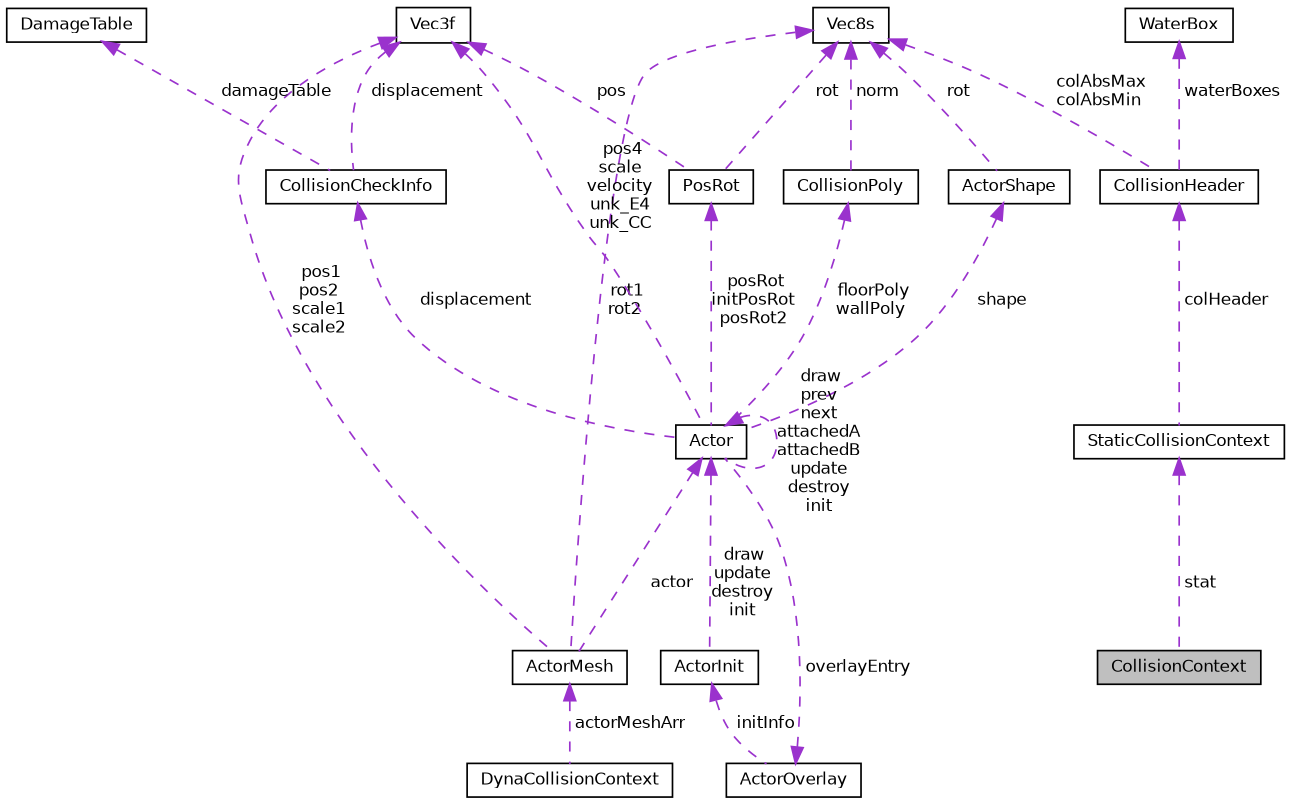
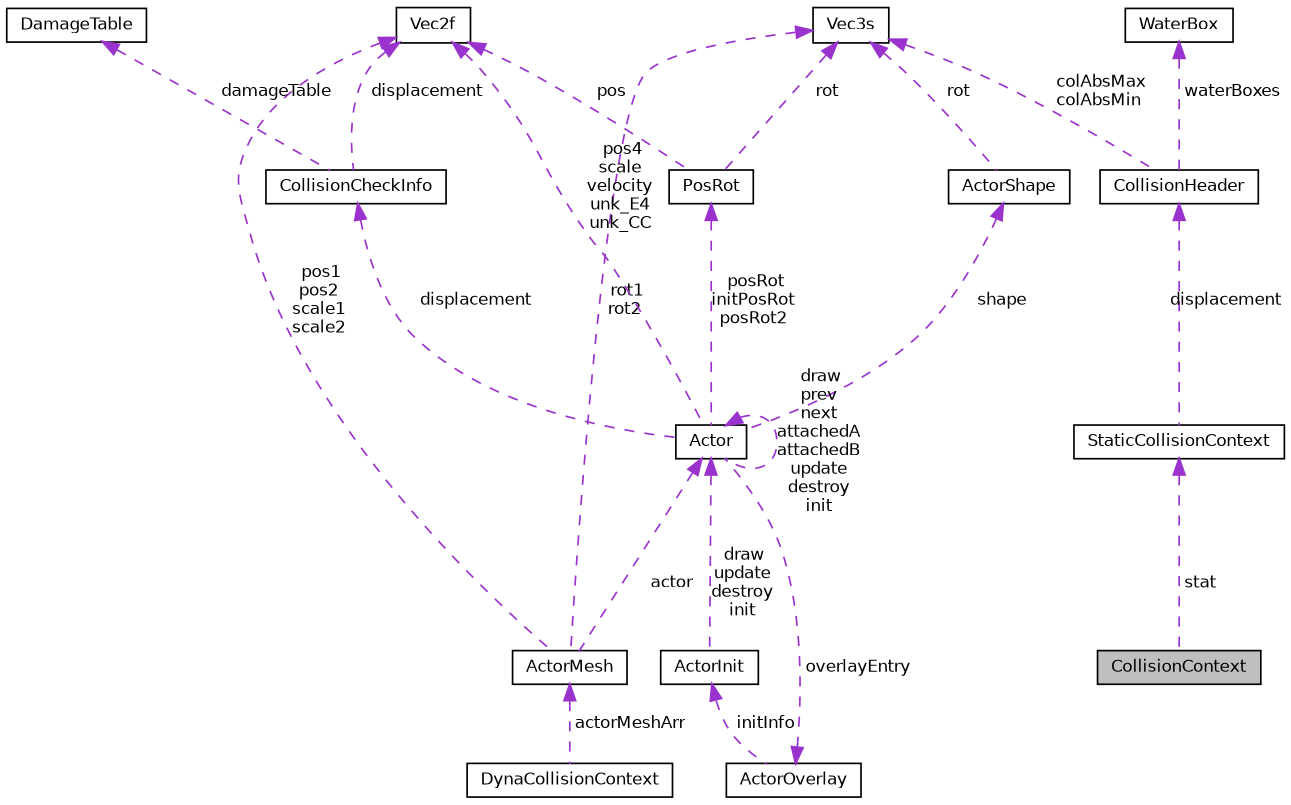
node "Vec3f": label "Vec3f" -> "Vec2f"
node "Vec8s": label "Vec8s" -> "Vec3s"
node "CollisionPoly": removed
edge "StaticCollisionContext" -> "CollisionHeader": label " colHeader" -> " displacement"
